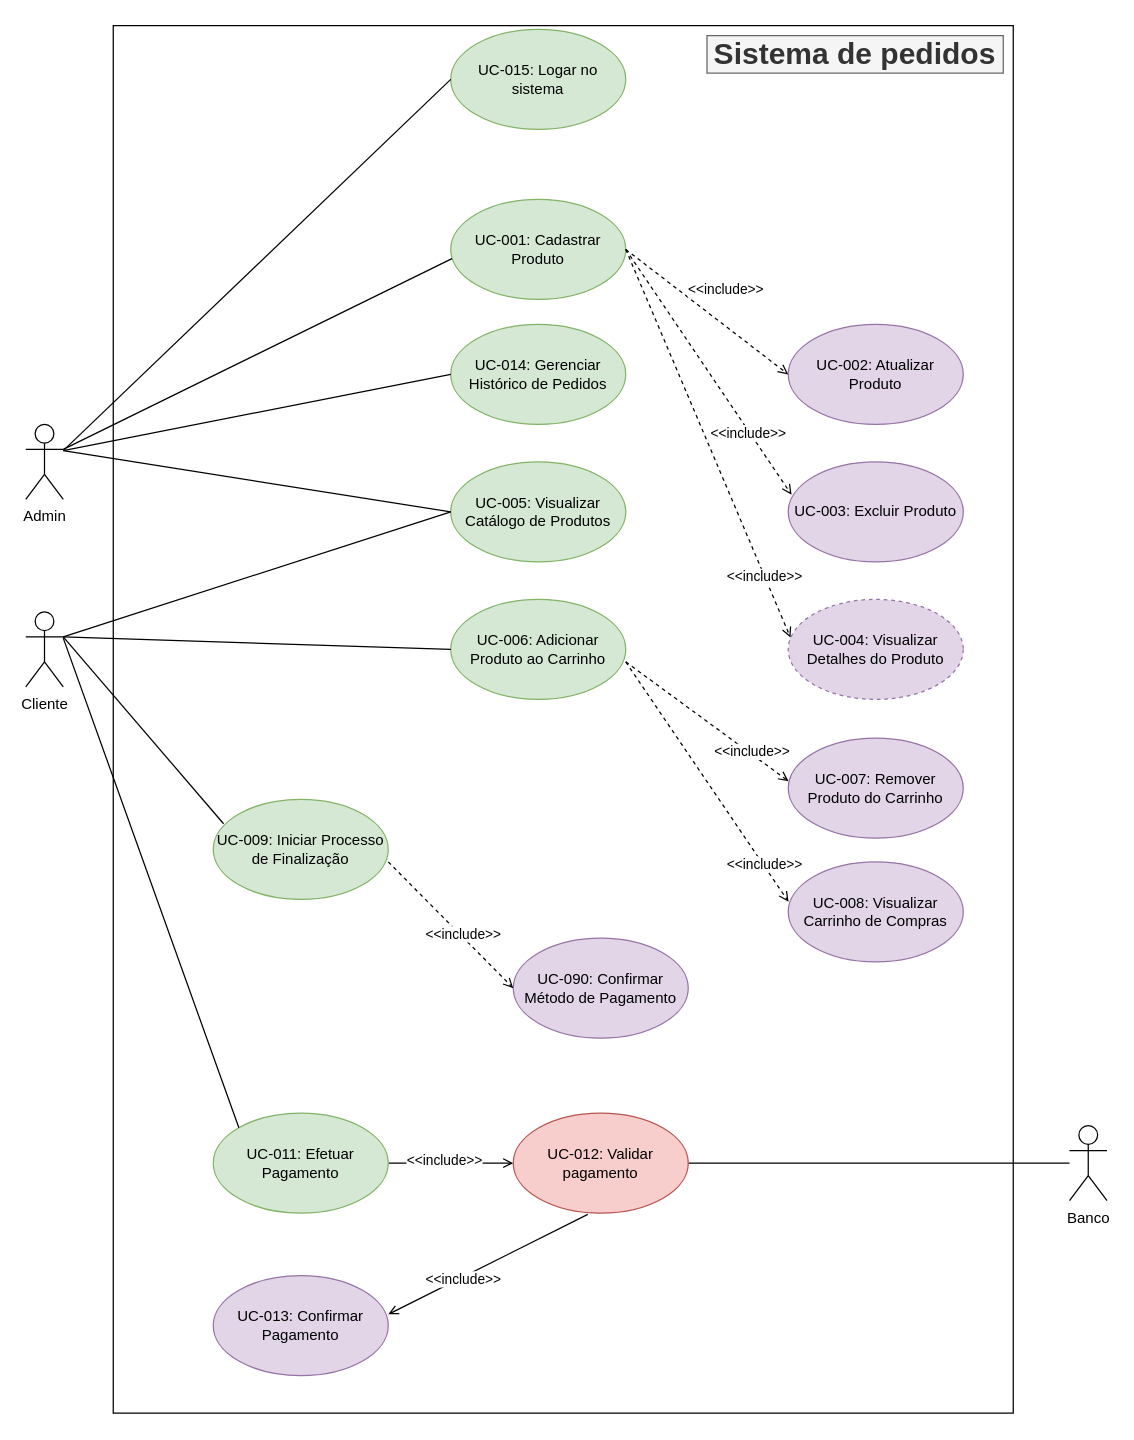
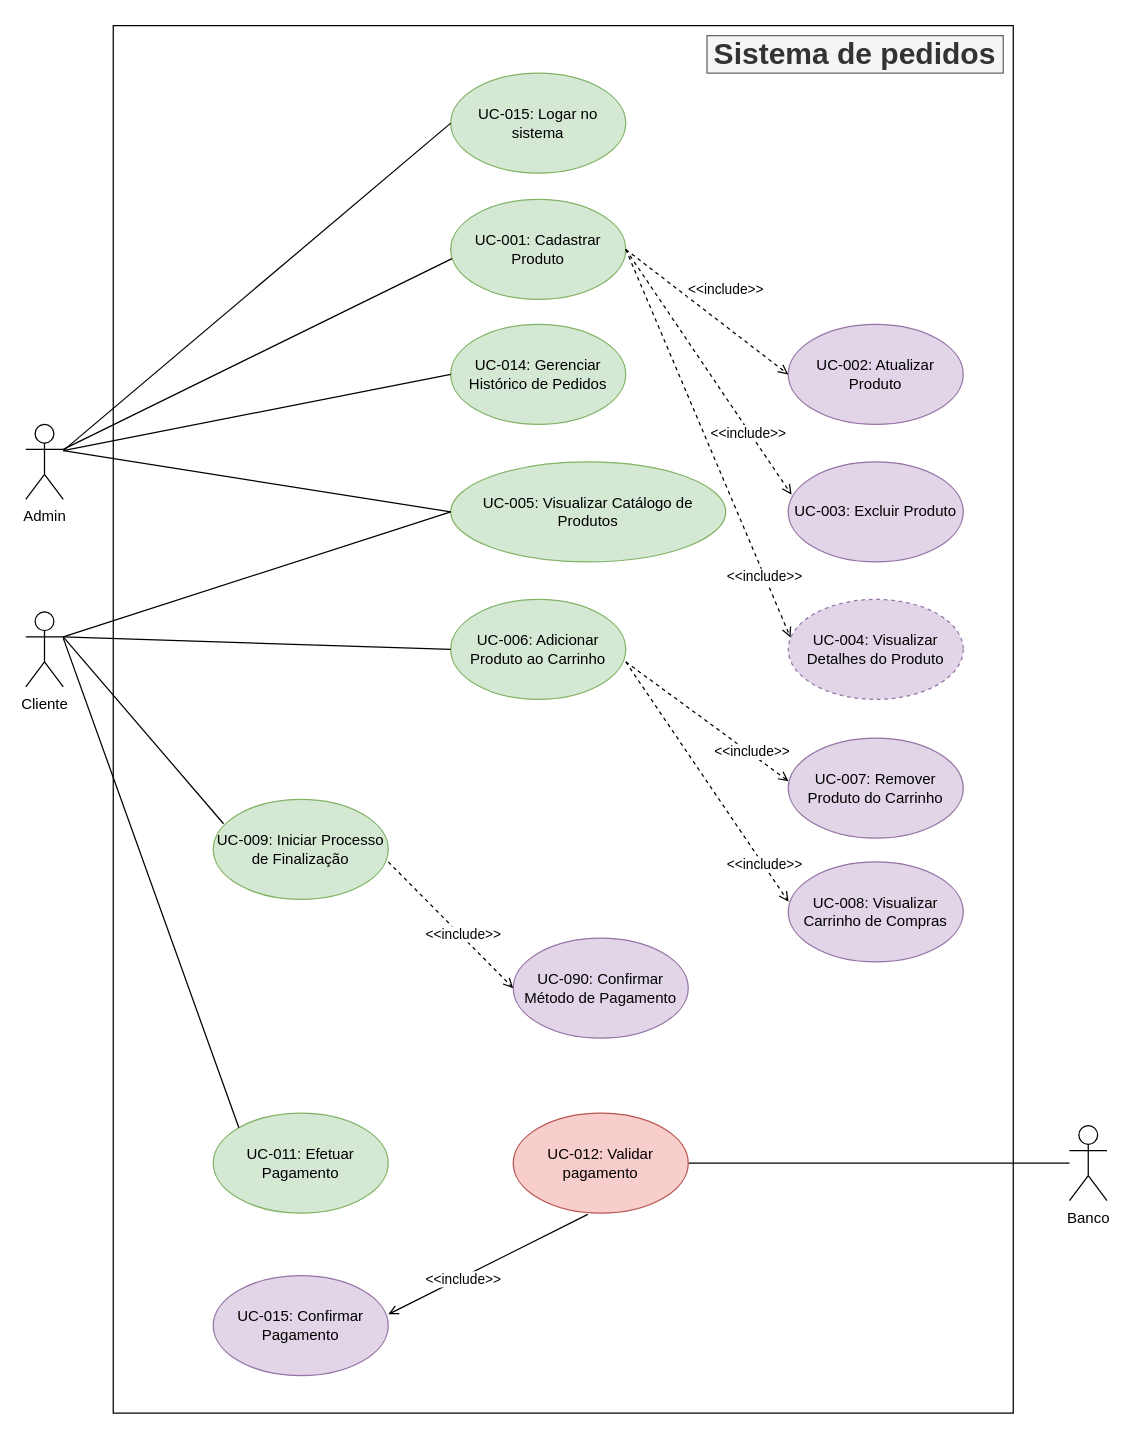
node "UC-015: Logar no sistema": moved (538, 79) -> (538, 123)
node "UC-005: Visualizar Catálogo de Produtos": size 175x100 -> 275x100
edge "UC-011: Efetuar Pagamento" -> "UC-012: Validar pagamento": removed, label "<<include>>"
node "UC-013: Confirmar Pagamento": label "UC-013: Confirmar Pagamento" -> "UC-015: Confirmar Pagamento"
